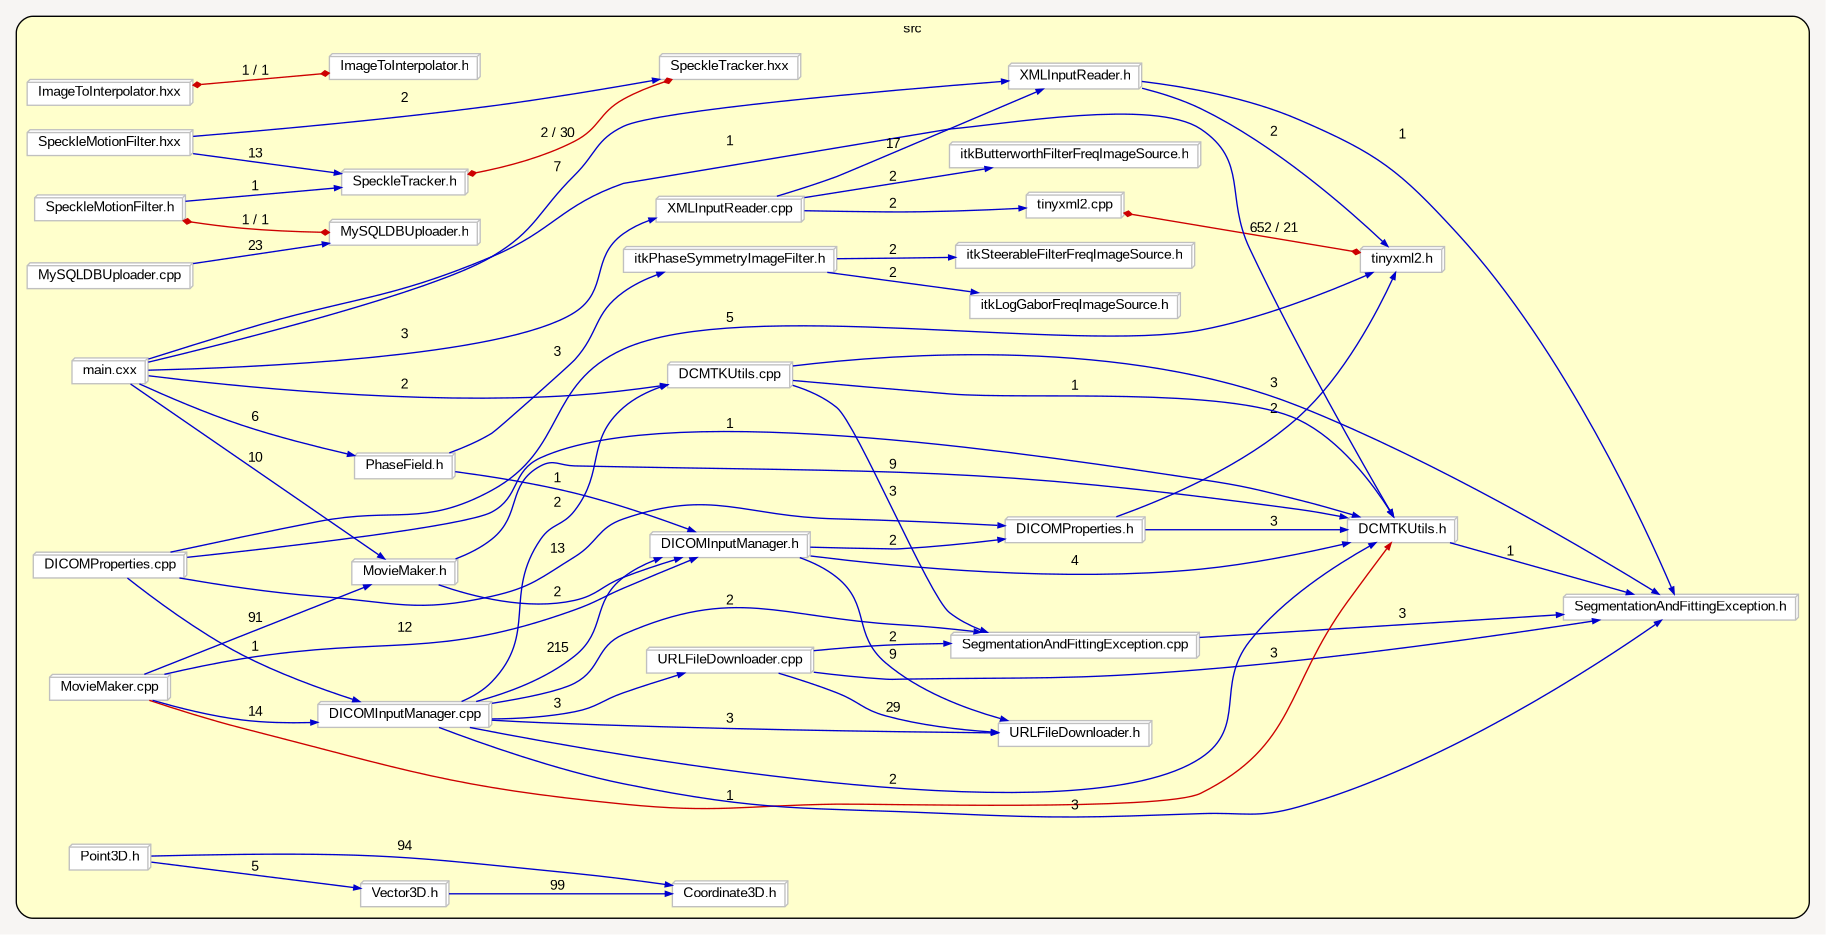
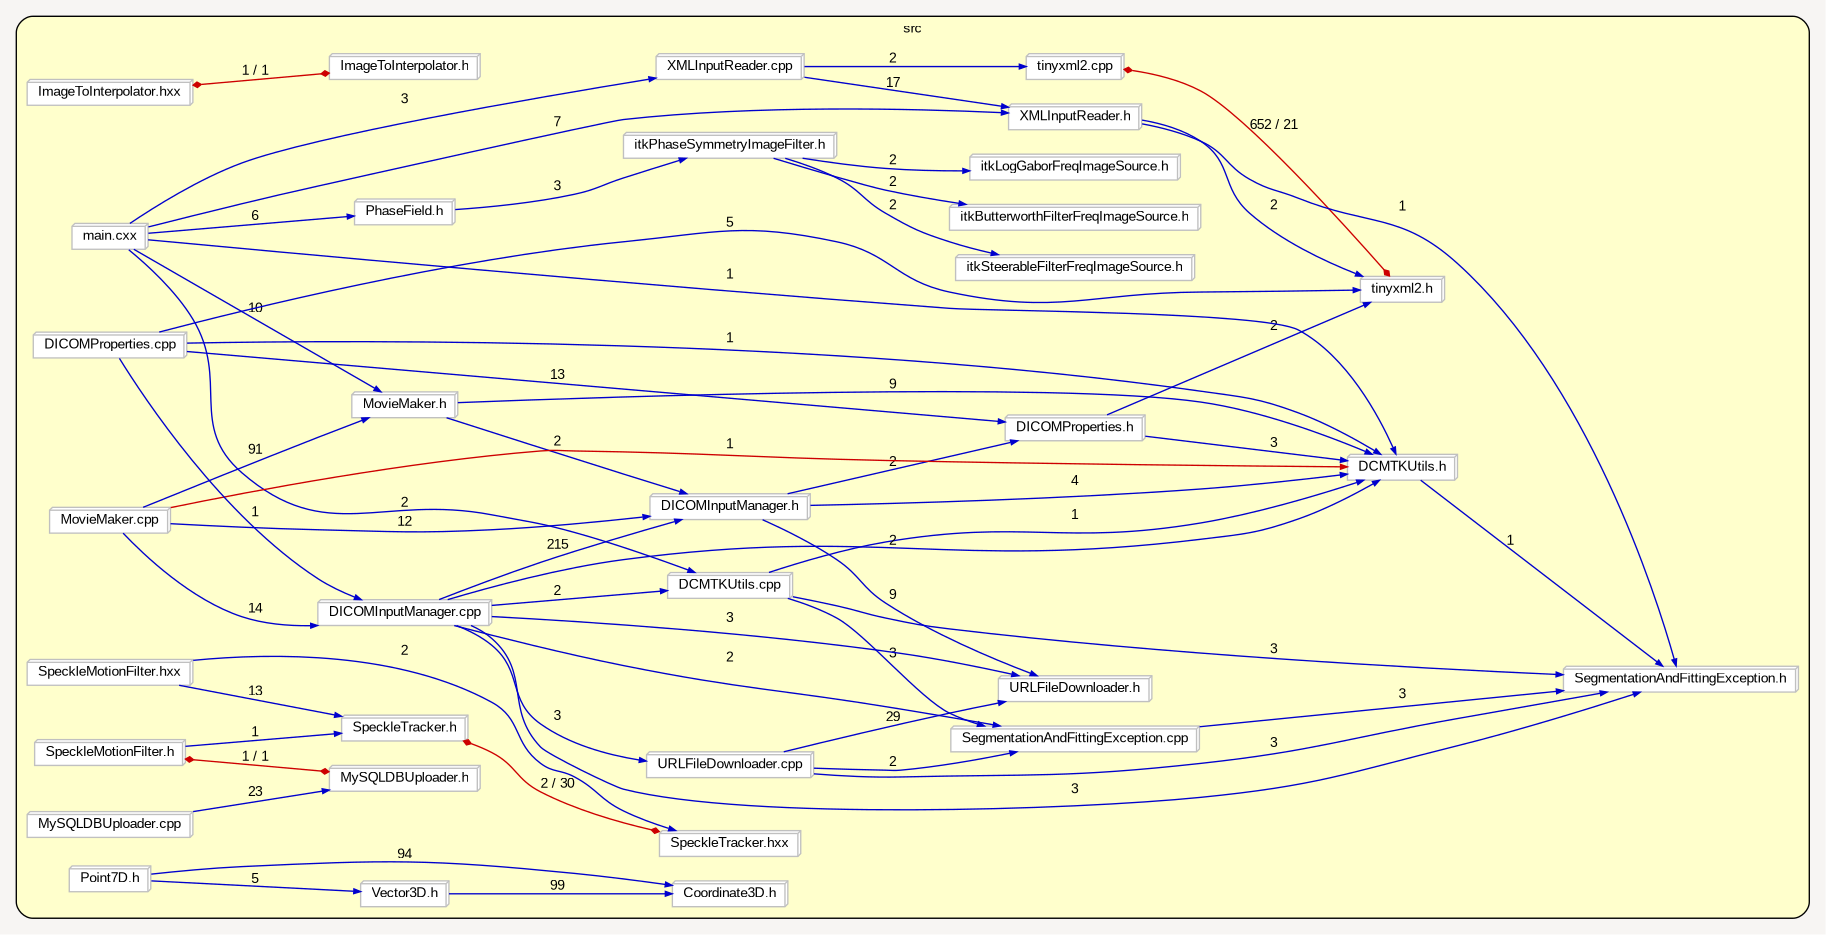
edge "XMLInputReader.cpp" -> "itkButterworthFilterFreqImageSource.h": now "itkPhaseSymmetryImageFilter.h" -> "itkButterworthFilterFreqImageSource.h"
edge "PhaseField.h" -> "DICOMInputManager.h": removed, label "1"
node "Point3D.h": label "Point3D.h" -> "Point7D.h"
